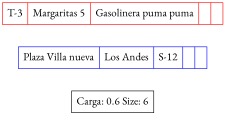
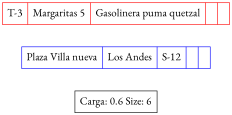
node "T-3": text "Gasolinera puma puma" -> "Gasolinera puma quetzal"
